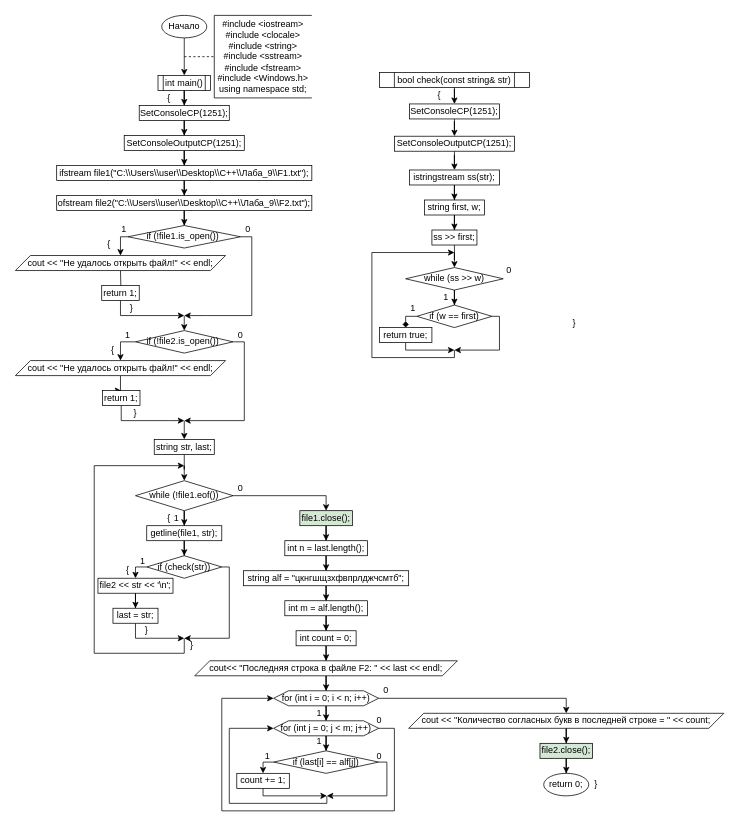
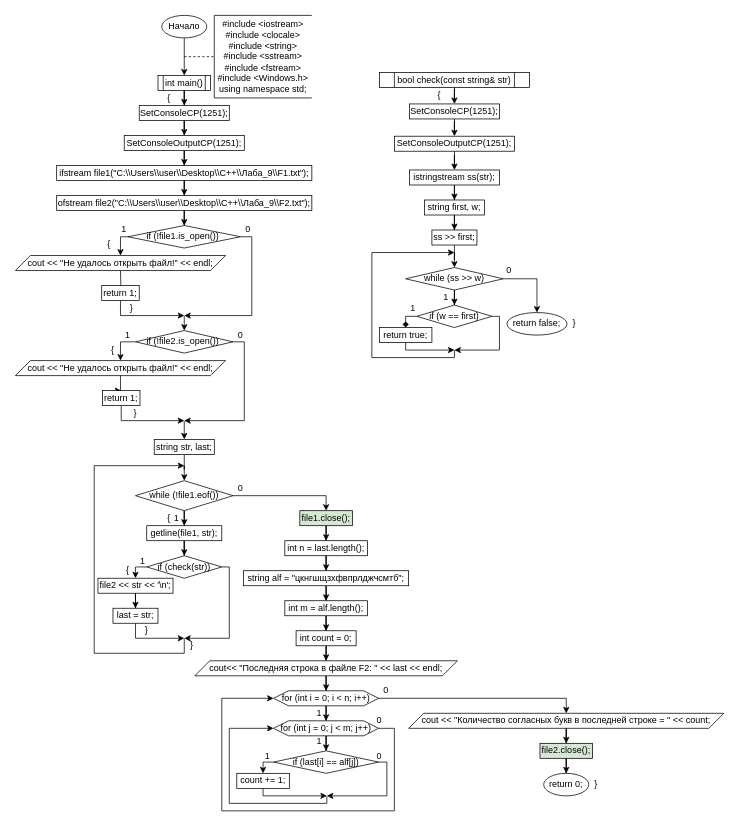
edge "while (ss >> w)" -> "return false;": added
node "return false;": added
